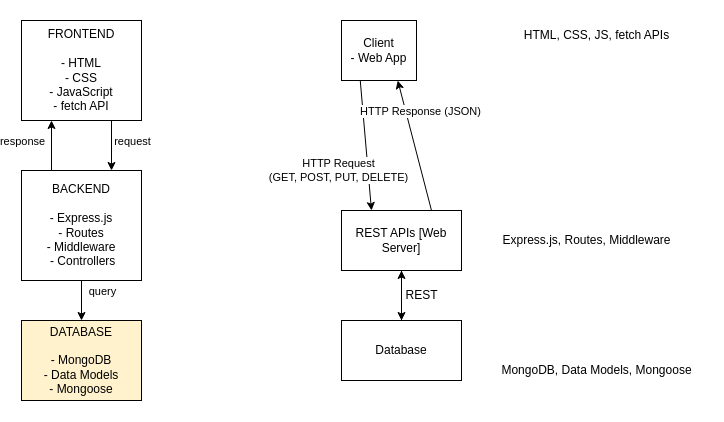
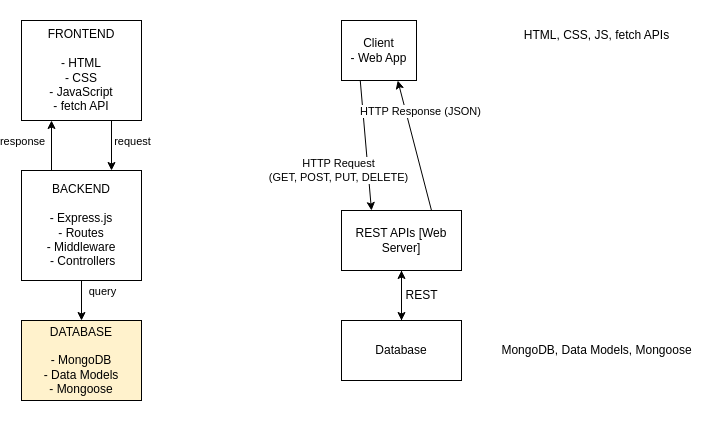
node "Express.js, Routes, Middleware": removed
node "MongoDB, Data Models, Mongoose": moved (597, 371) -> (597, 351)
